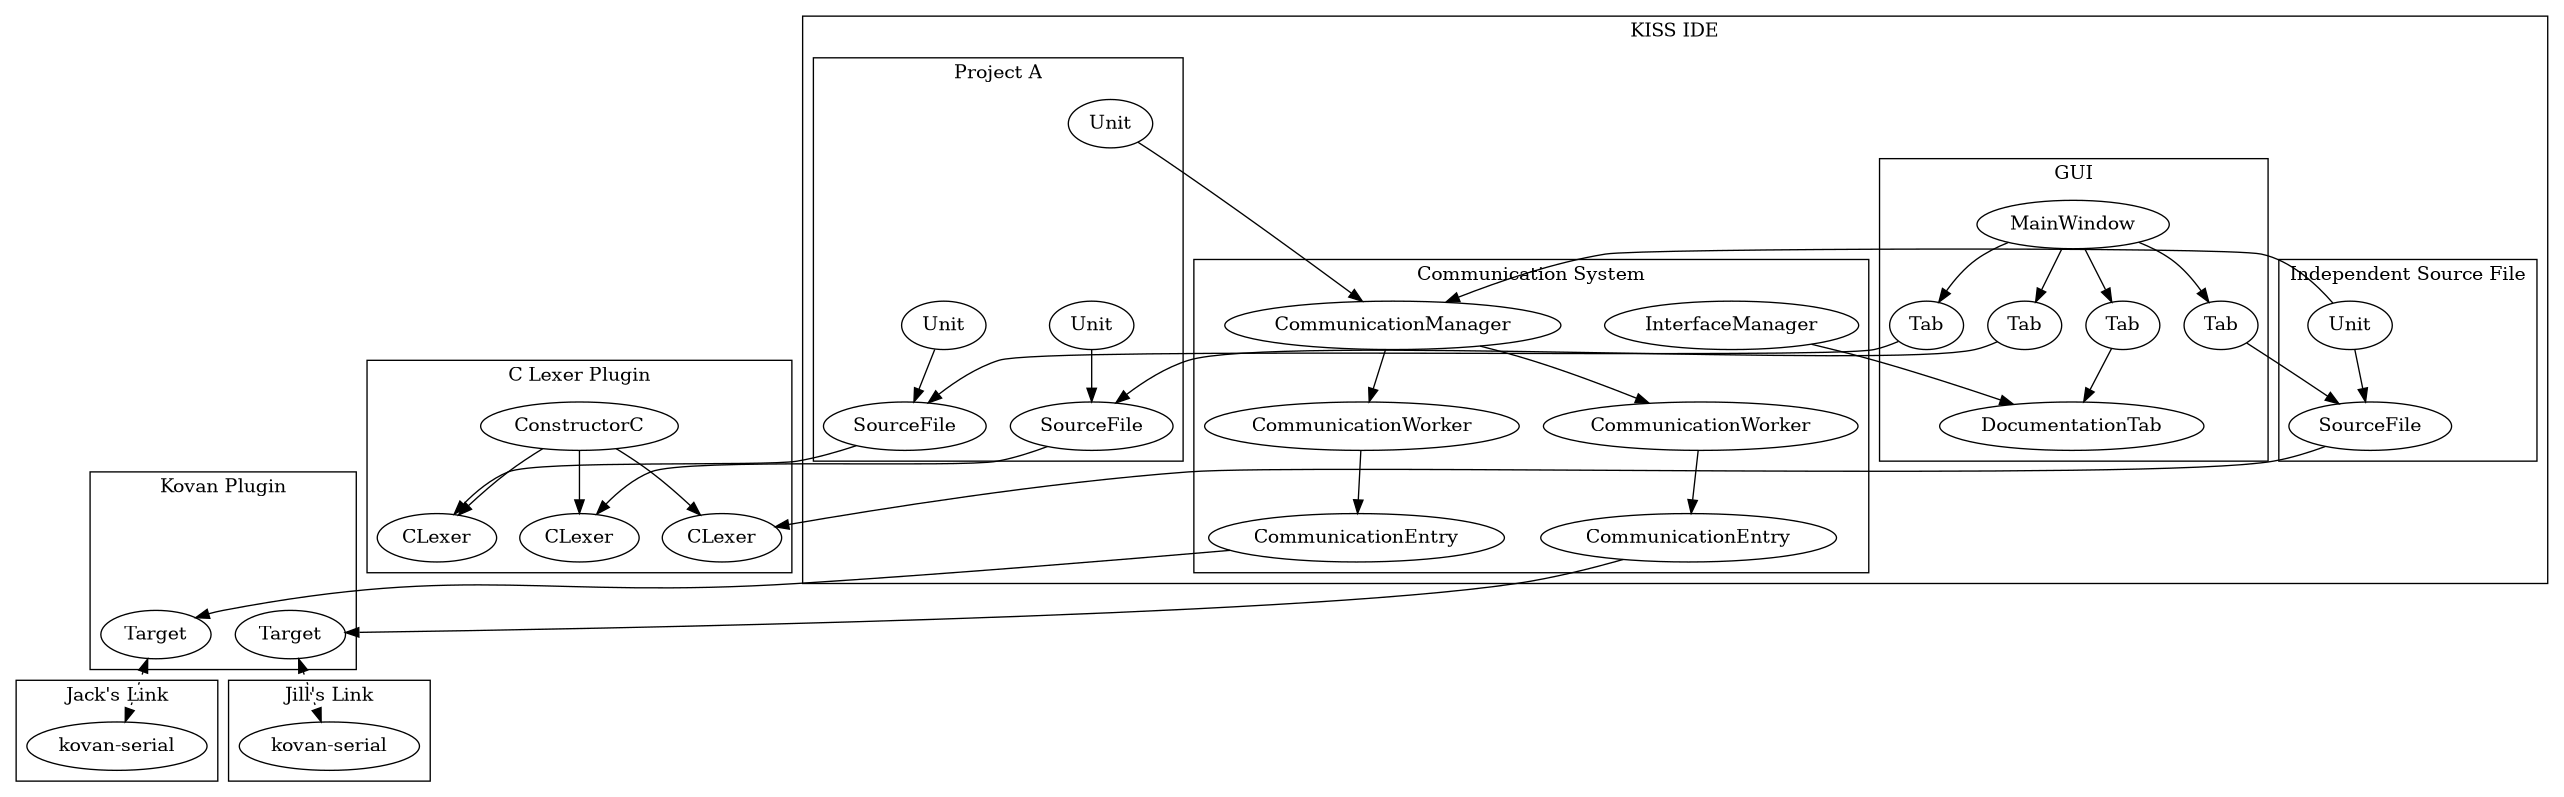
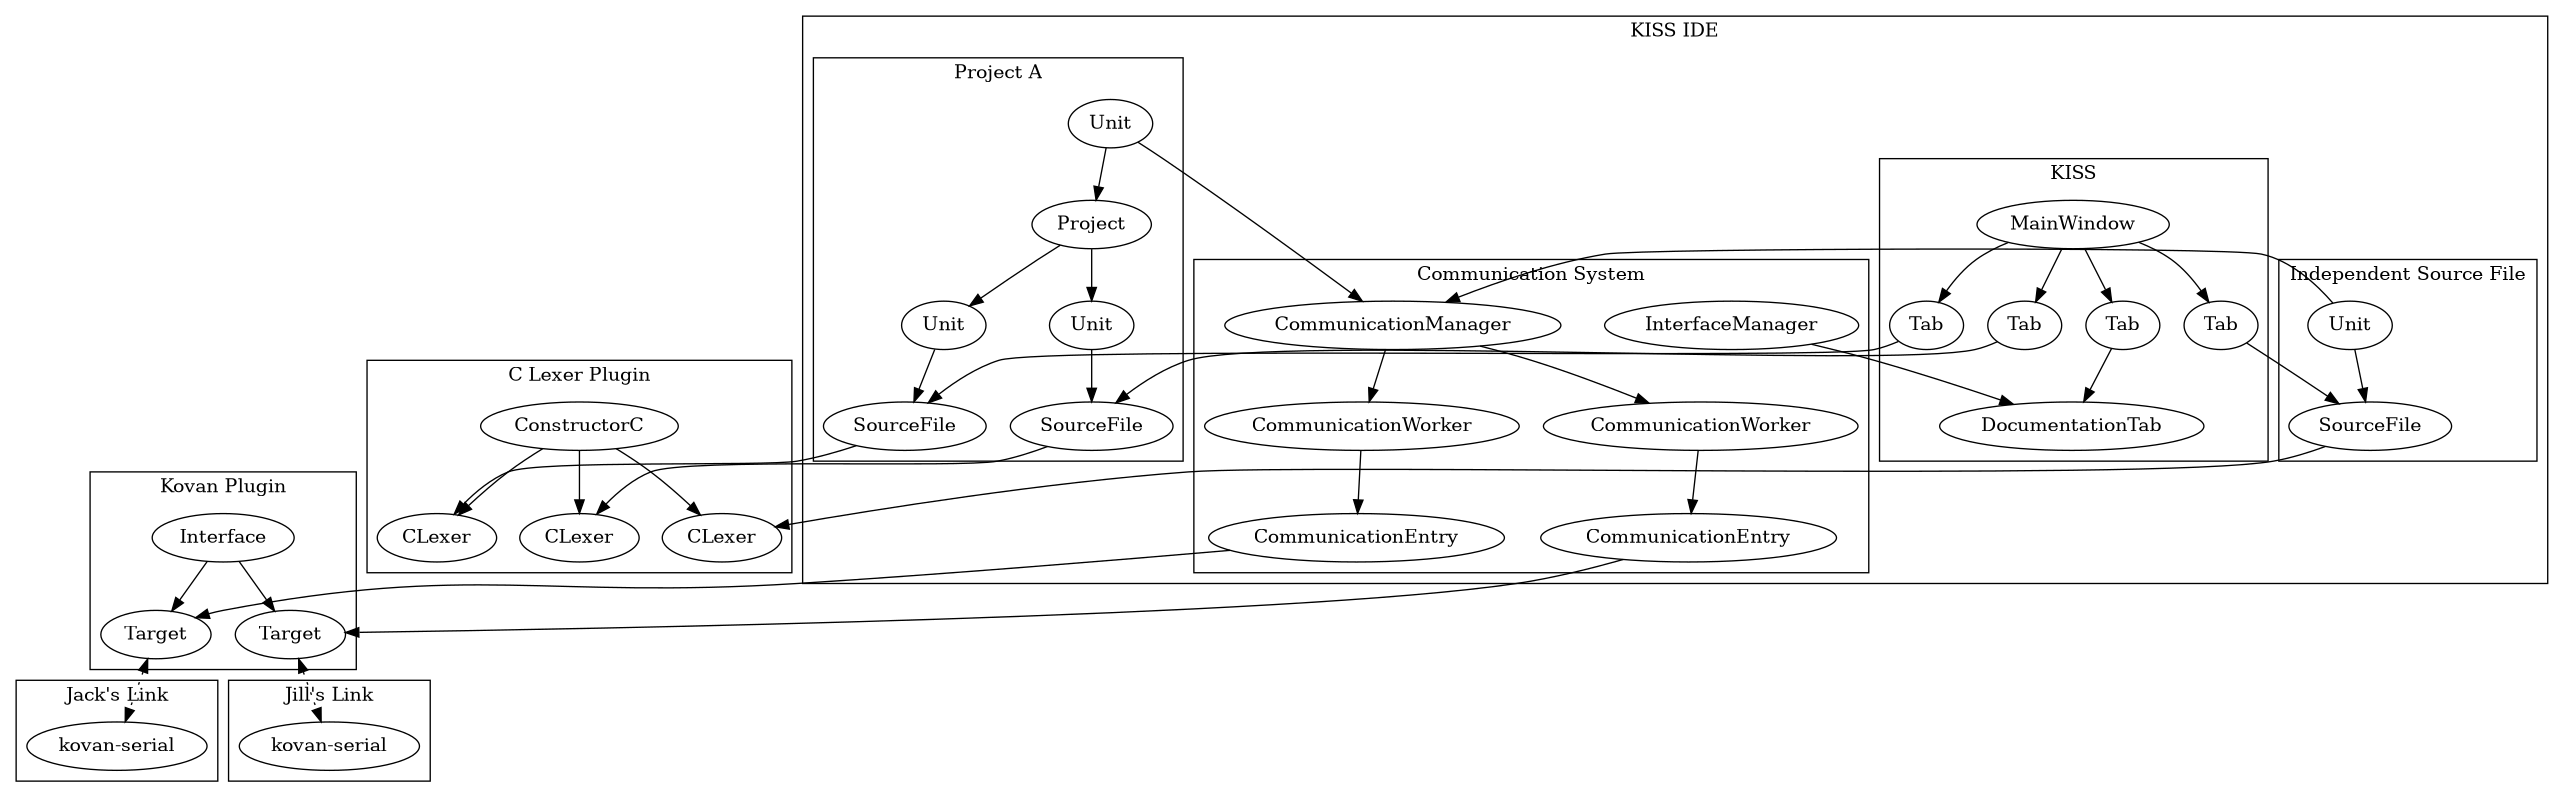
cluster "GUI": label "GUI" -> "KISS"
node "Project": added
node "Interface": added
